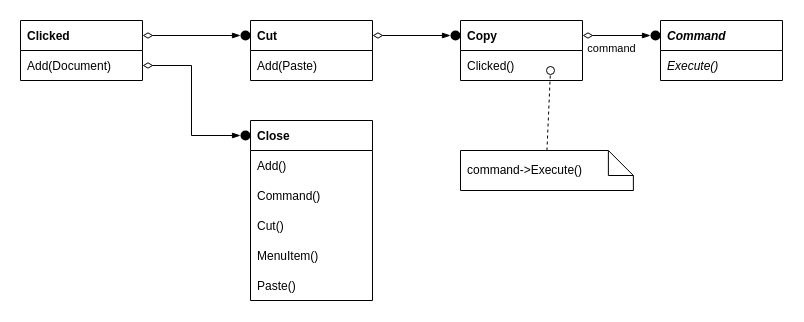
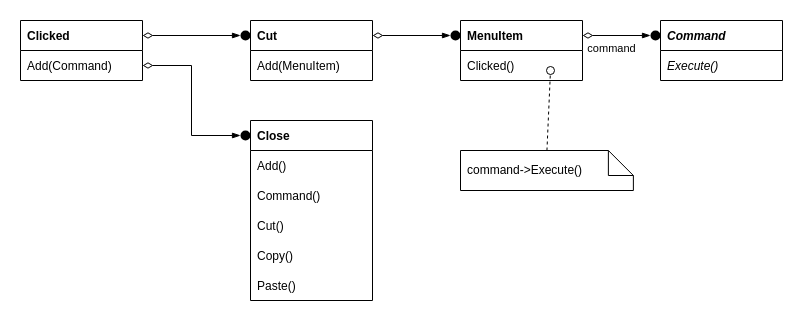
node "Copy": label "Copy" -> "MenuItem"
node "Add(Document)": label "Add(Document)" -> "Add(Command)"
node "Add(Paste)": label "Add(Paste)" -> "Add(MenuItem)"
node "MenuItem()": label "MenuItem()" -> "Copy()"
